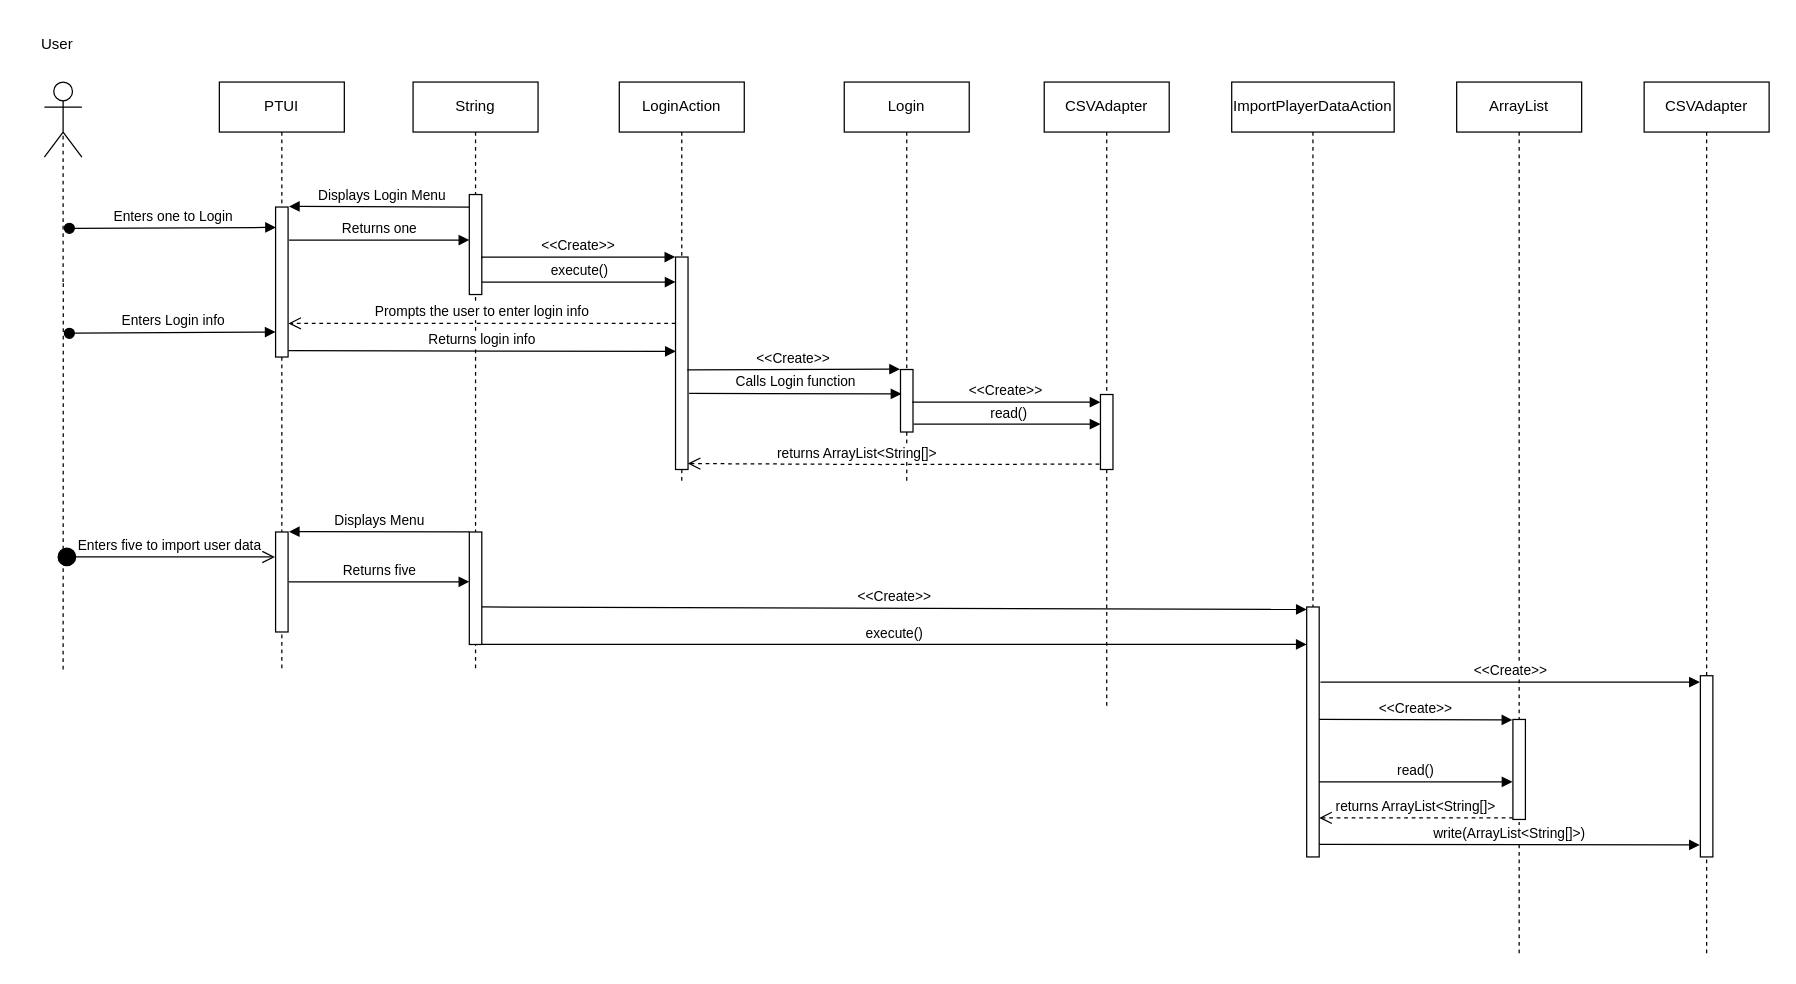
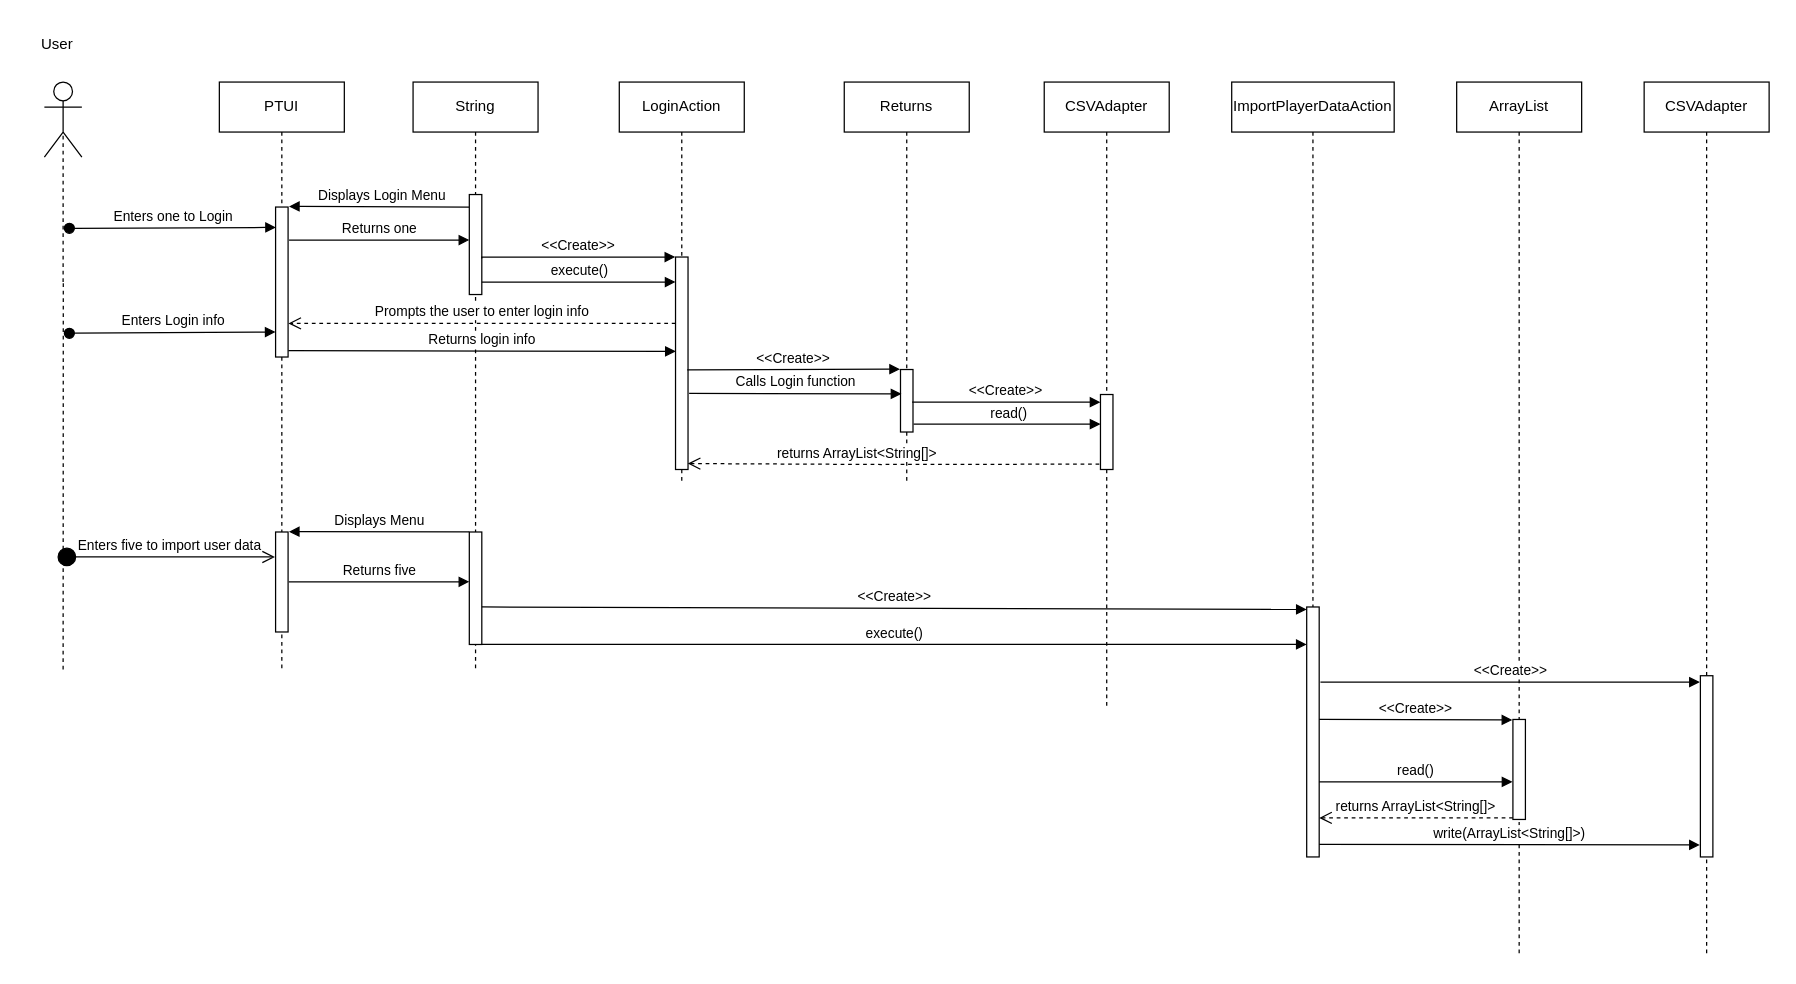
node "Login": label "Login" -> "Returns"
